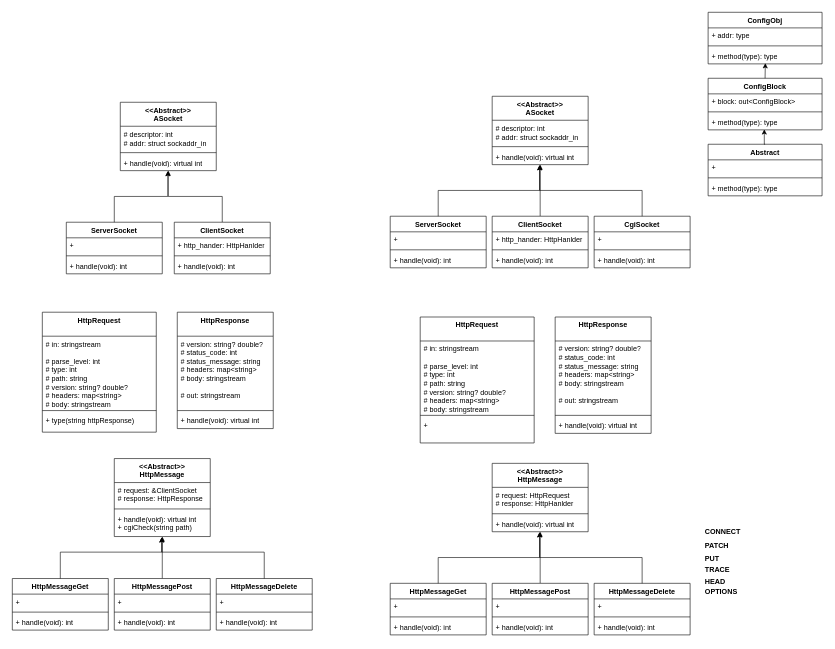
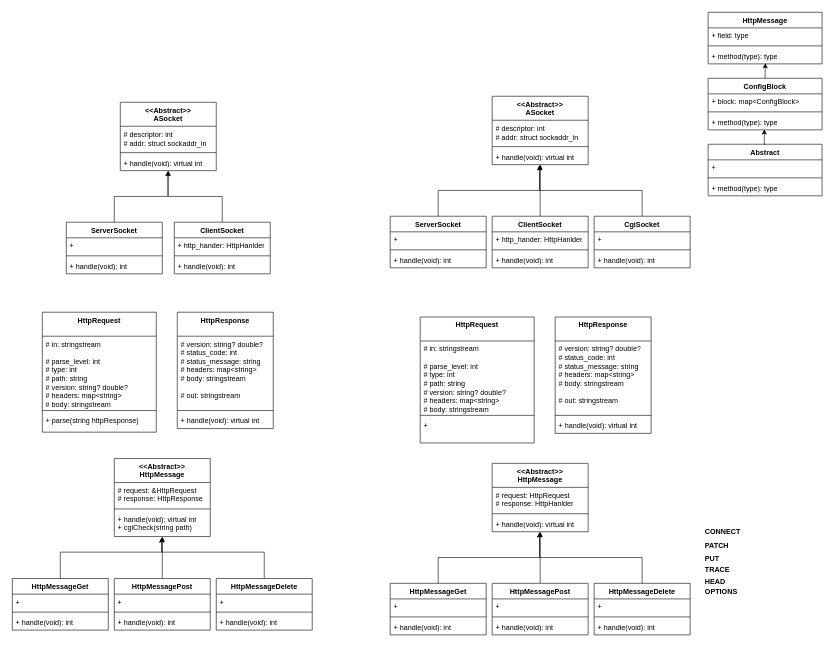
node "ConfigObj": label "ConfigObj" -> "HttpMessage"
node "+ addr: type": label "+ addr: type" -> "+ field: type"
node "+ block: out<ConfigBlock>": label "+ block: out<ConfigBlock>" -> "+ block: map<ConfigBlock>"
node "+ type(string httpResponse)": label "+ type(string httpResponse)" -> "+ parse(string httpResponse)"
node "# request: &ClientSocket # response: HttpResponse": label "# request: &ClientSocket # response: HttpResponse" -> "# request: &HttpRequest # response: HttpResponse"
